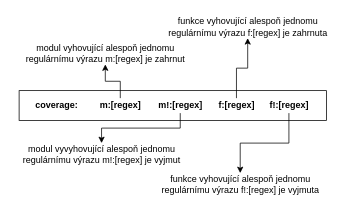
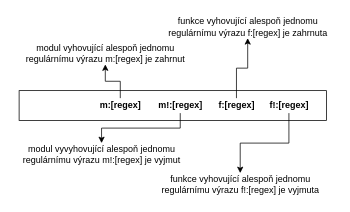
node "coverage:": removed
